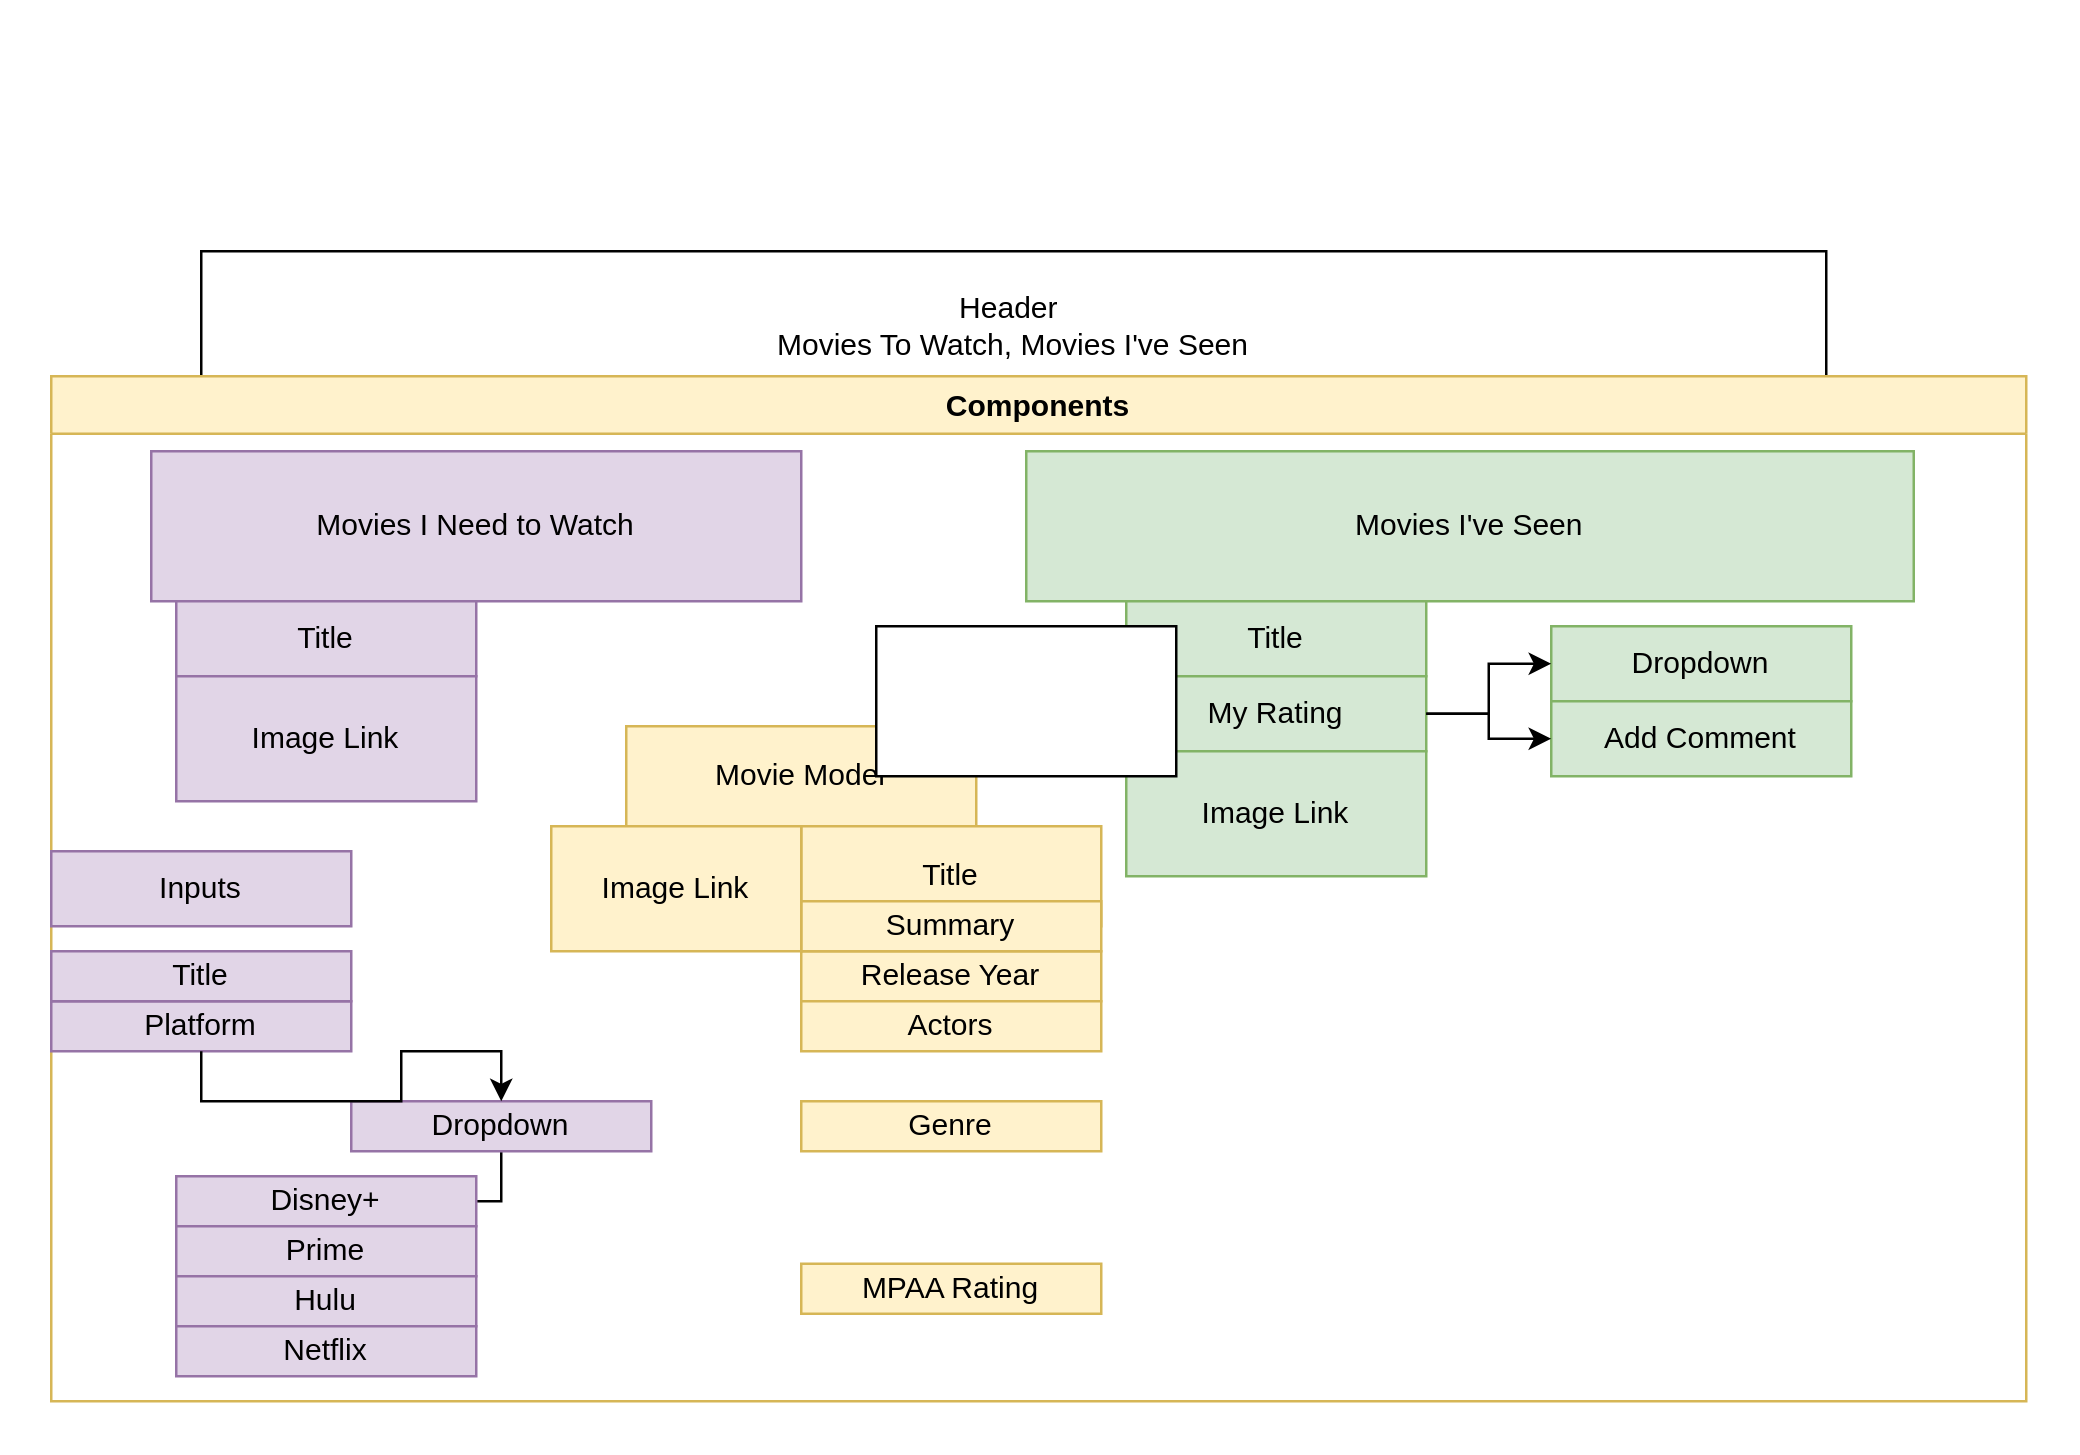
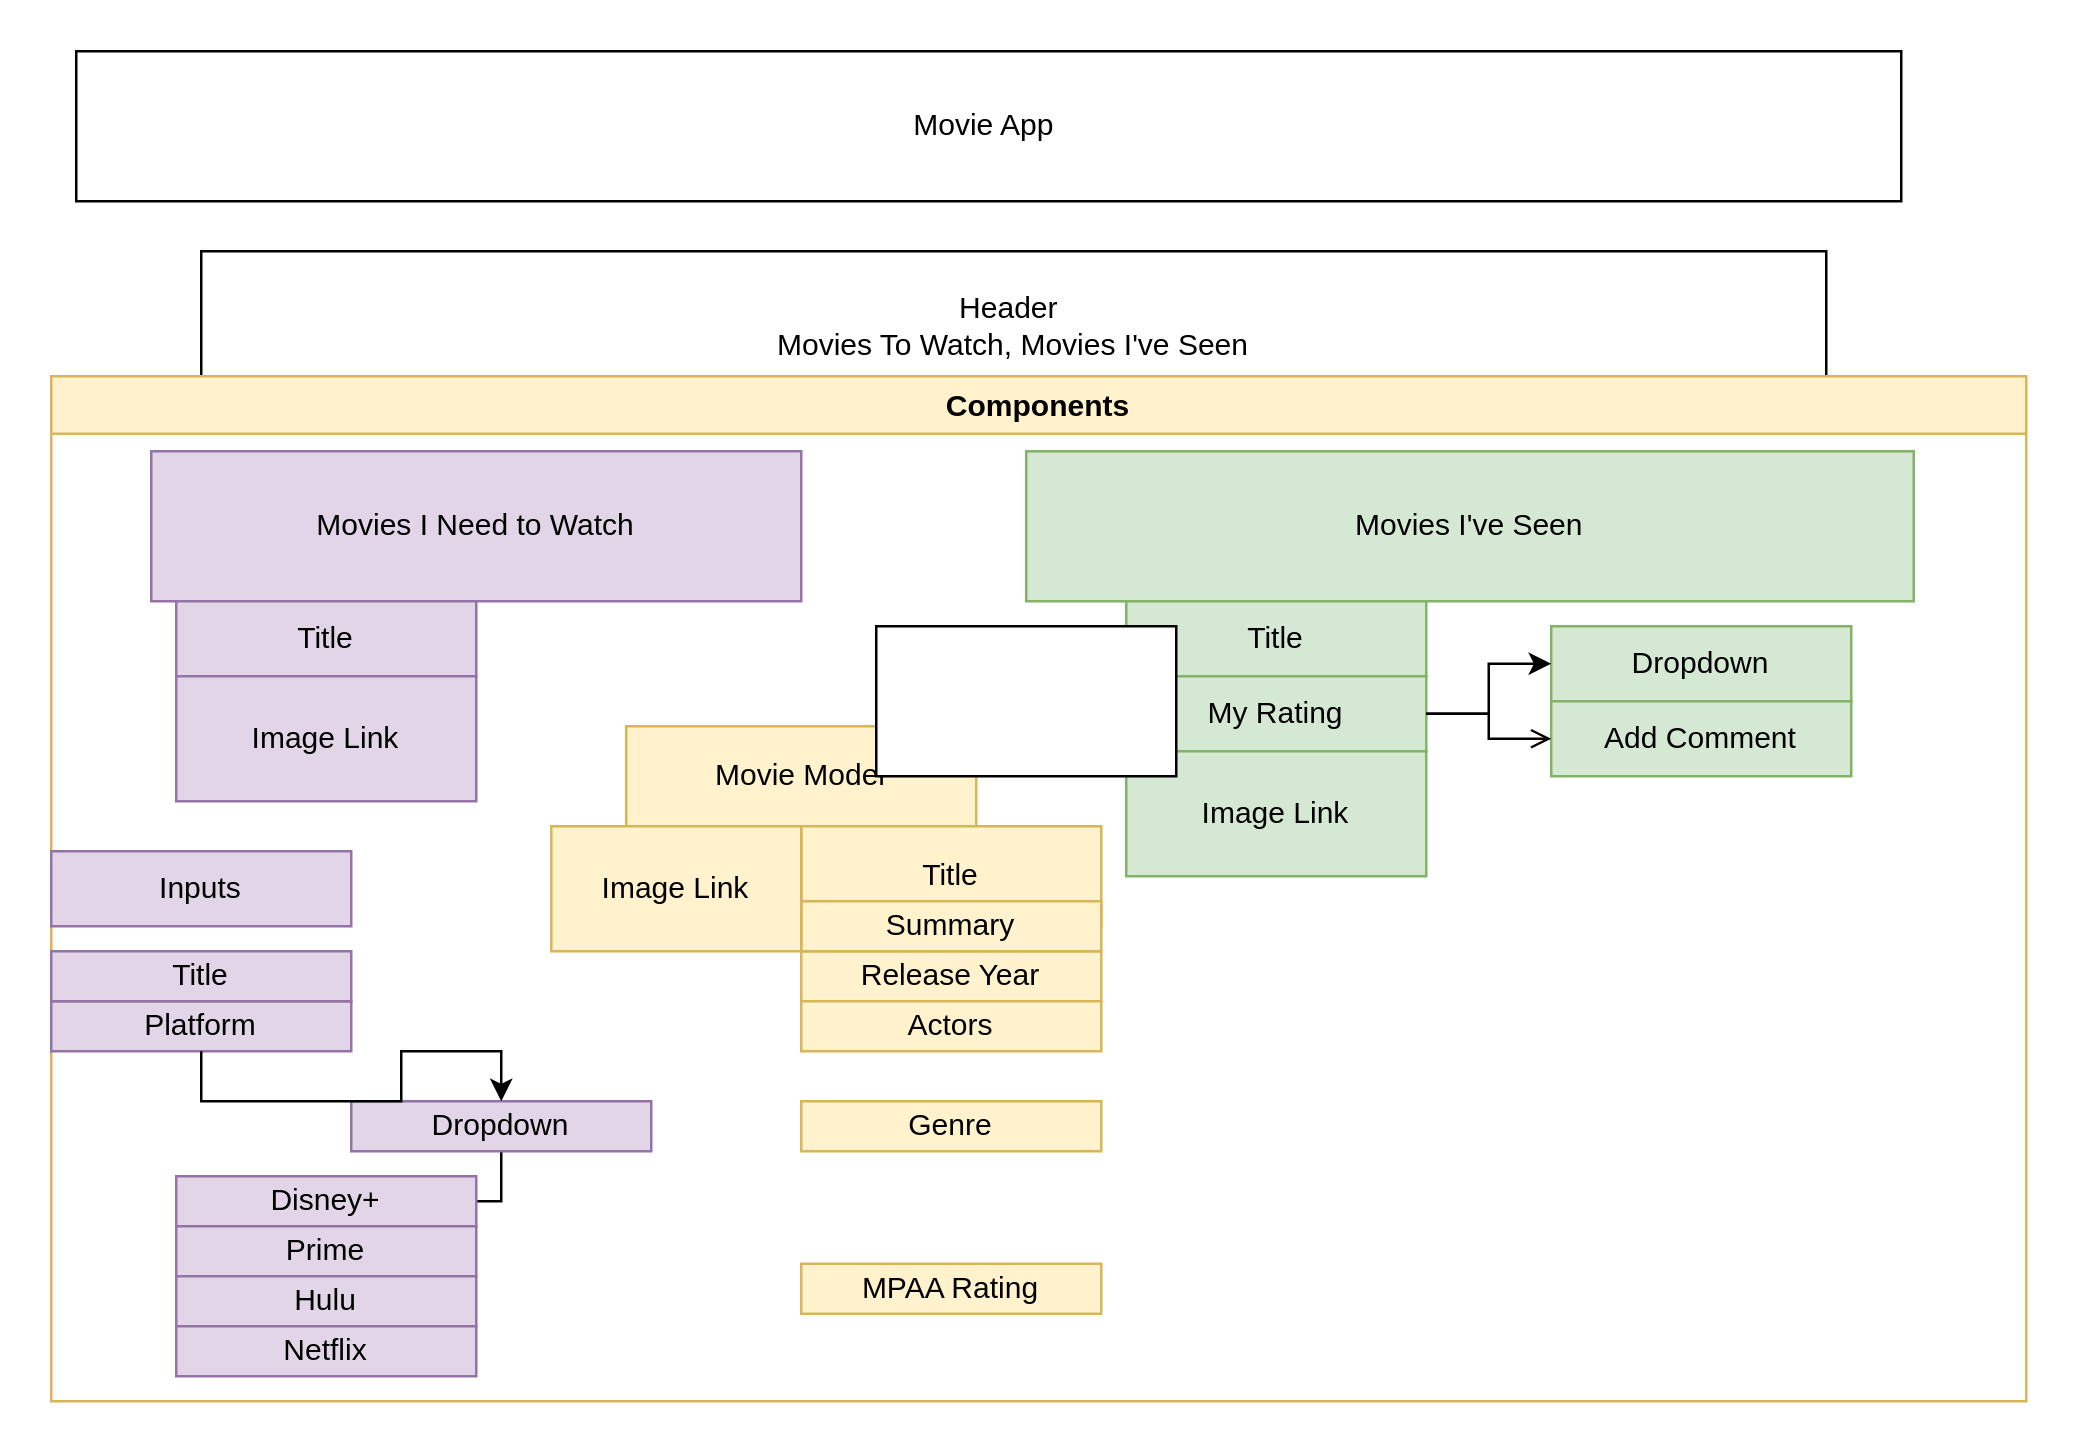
node "Movie App": added
edge "My Rating" -> "Add Comment": arrowhead classic -> open
